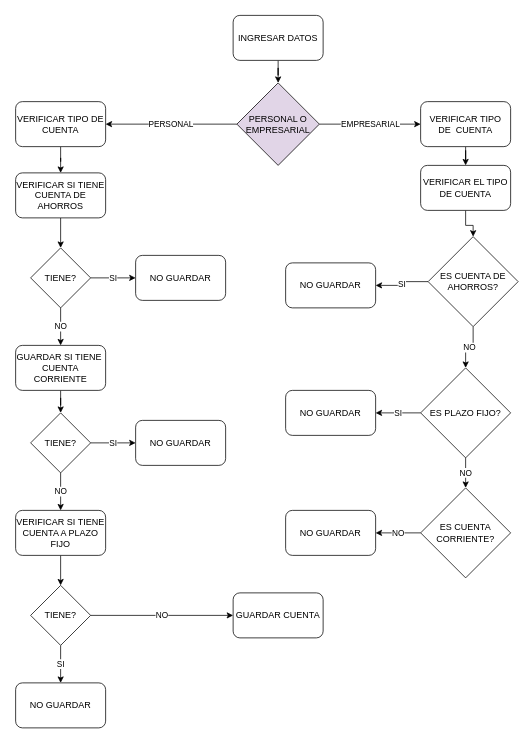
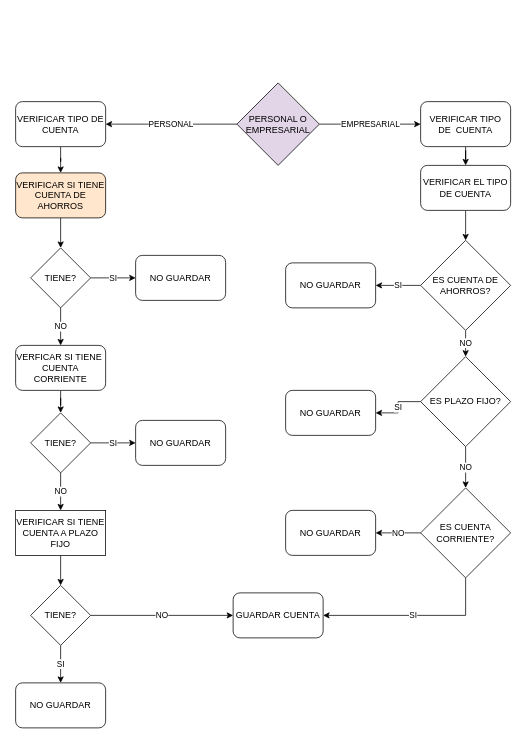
node "INGRESAR DATOS": removed
edge "INGRESAR DATOS" -> "PERSONAL O EMPRESARIAL": removed
node "VERIFICAR SI TIENE CUENTA DE AHORROS": fillcolor #ffffff -> #ffe6cc
node "ES CUENTA DE AHORROS?": moved (473, 282) -> (465, 285)
node "GUARDAR SI TIENE CUENTA CORRIENTE": label "GUARDAR SI TIENE CUENTA CORRIENTE" -> "VERFICAR SI TIENE CUENTA CORRIENTE"
node "ES PLAZO FIJO?": moved (465, 413) -> (465, 402)
node "VERIFICAR SI TIENE CUENTA A PLAZO FIJO": shape rounded rectangle -> rectangle
edge "ES CUENTA CORRIENTE?" -> "GUARDAR CUENTA": added, label "SI"
